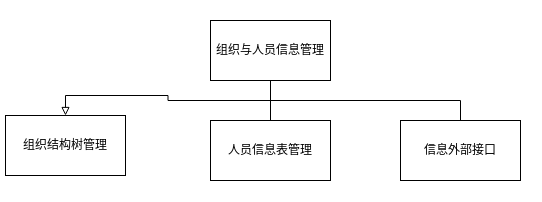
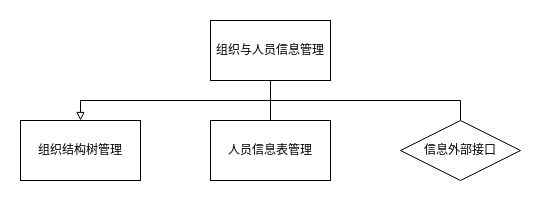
node "组织结构树管理": moved (66, 146) -> (81, 151)
node "信息外部接口": shape rectangle -> diamond
